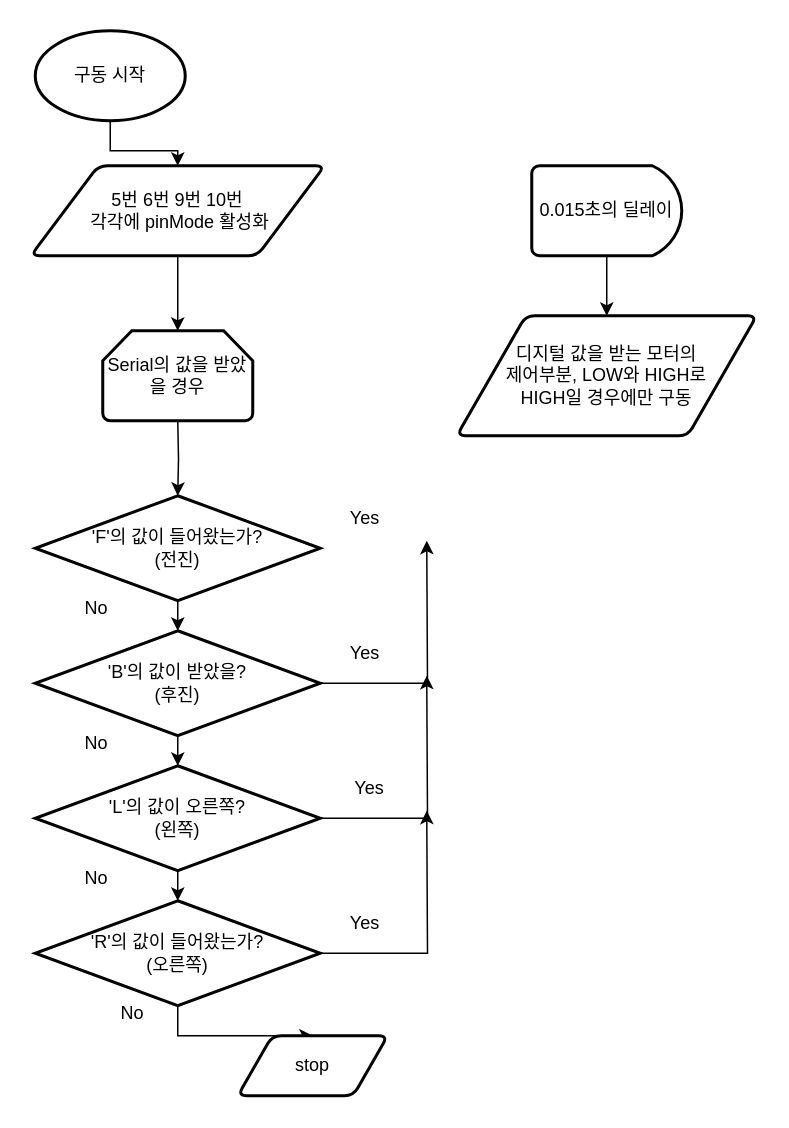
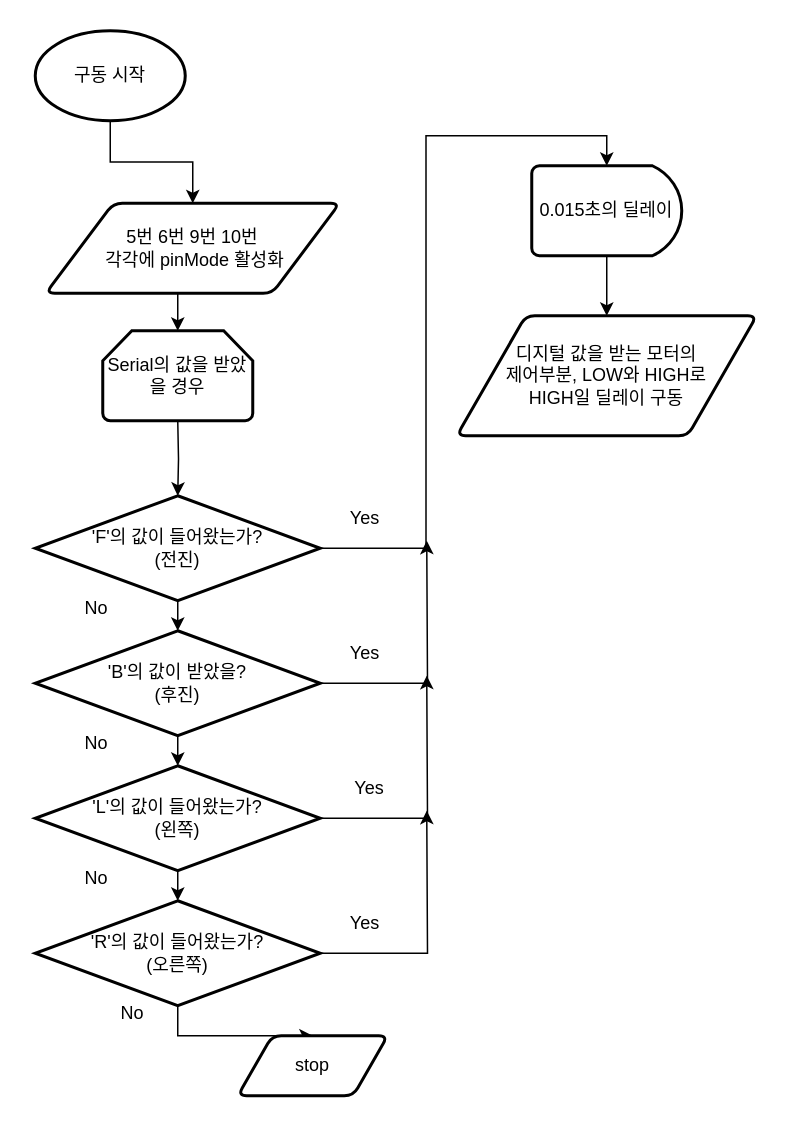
node "5번 6번 9번 10번 각각에 pinMode 활성화": moved (178, 211) -> (193, 248)
edge "'F'의 값이 들어왔는가? (전진)" -> "0.015초의 딜레이": added
node "디지털 값을 받는 모터의 제어부분, LOW와 HIGH로 HIGH일 경우에만 구동": label "디지털 값을 받는 모터의 제어부분, LOW와 HIGH로 HIGH일 경우에만 구동" -> "디지털 값을 받는 모터의 제어부분, LOW와 HIGH로 HIGH일 딜레이 구동"
node "'L'의 값이 오른쪽? (왼쪽)": label "'L'의 값이 오른쪽? (왼쪽)" -> "'L'의 값이 들어왔는가? (왼쪽)"
